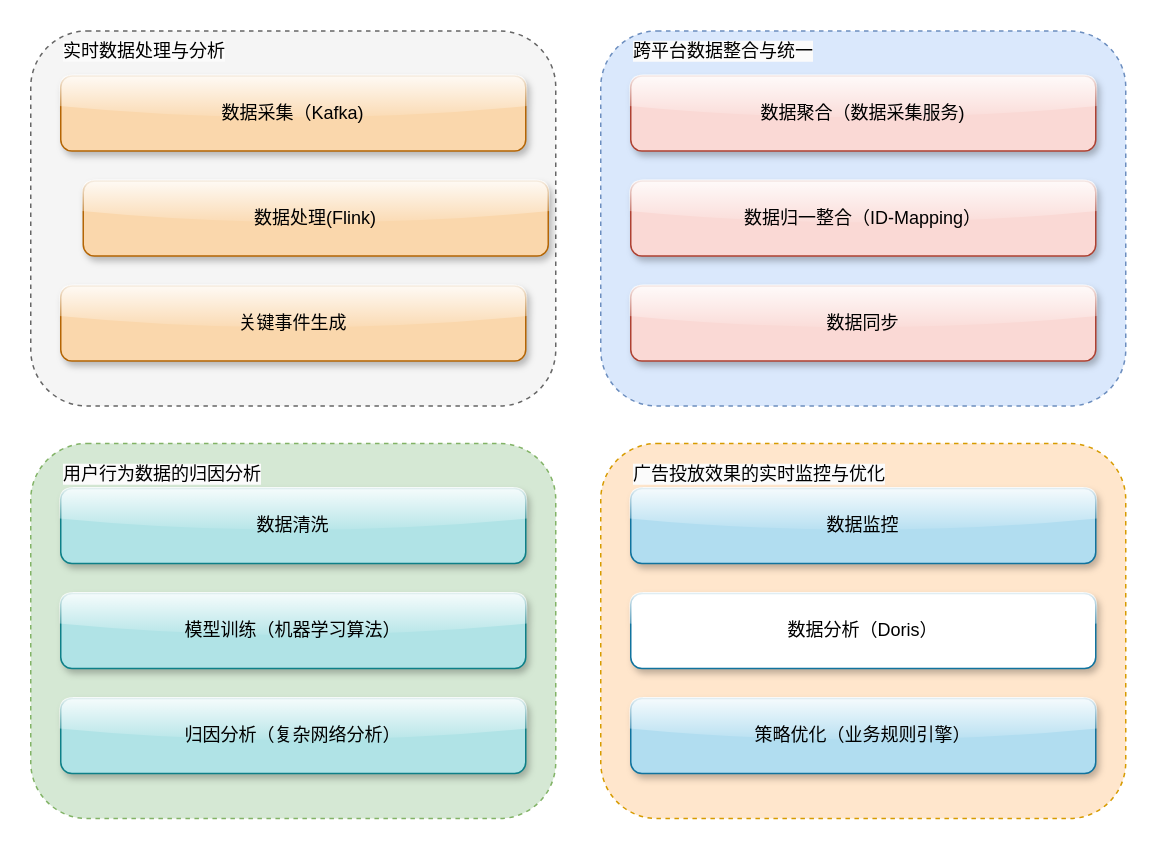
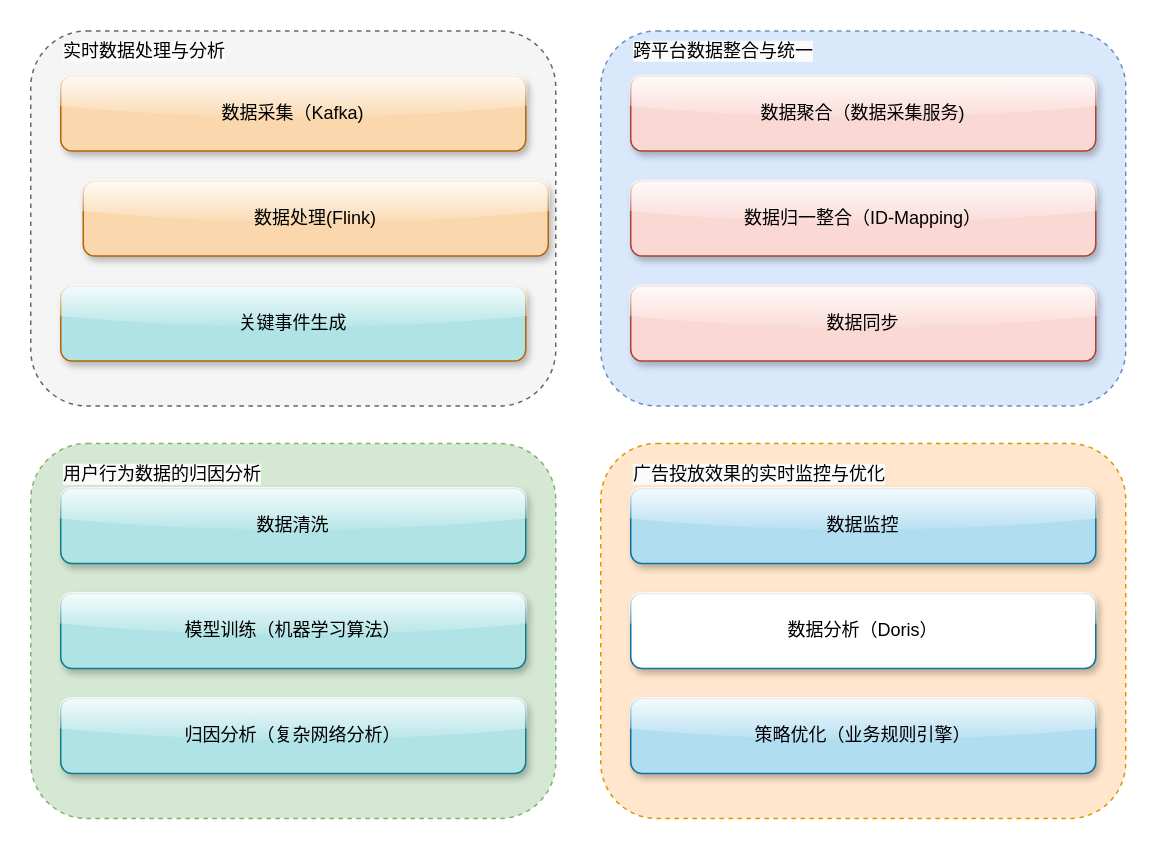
node "关键事件生成": fillcolor #fad7ac -> #b0e3e6
